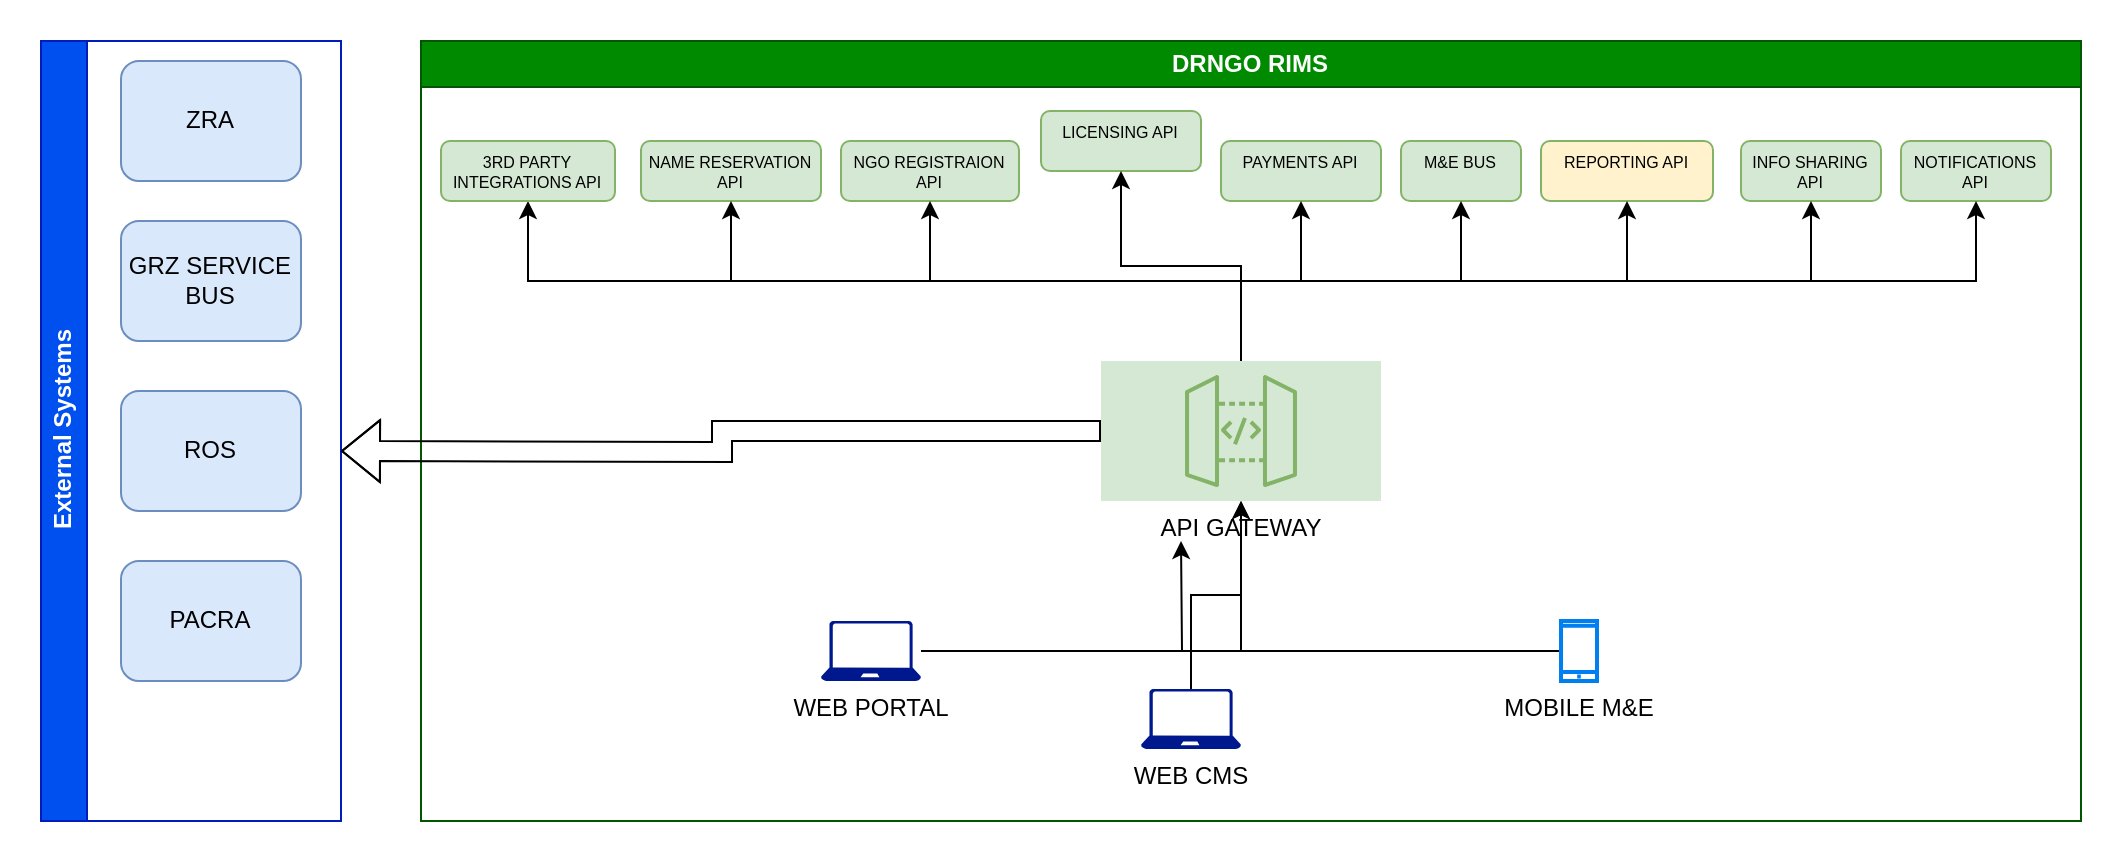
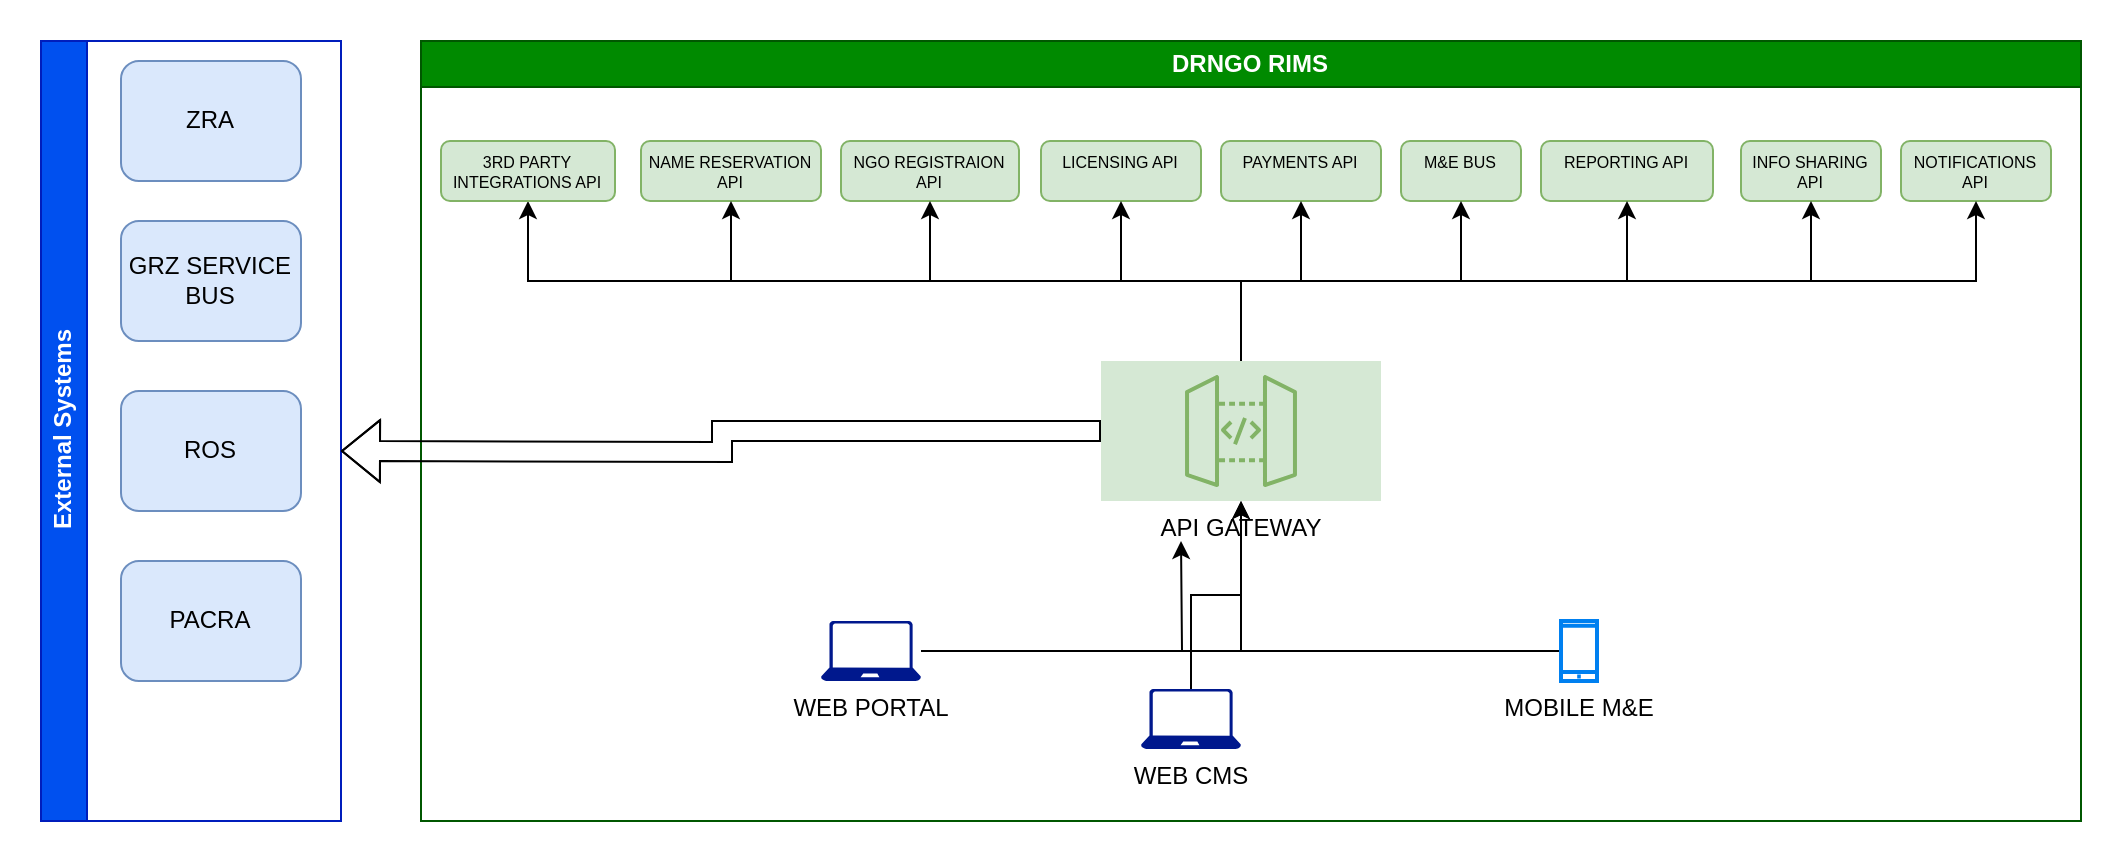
node "LICENSING API": moved (1121, 141) -> (1121, 171)
node "REPORTING API": fillcolor #fff2cc -> #d5e8d4
